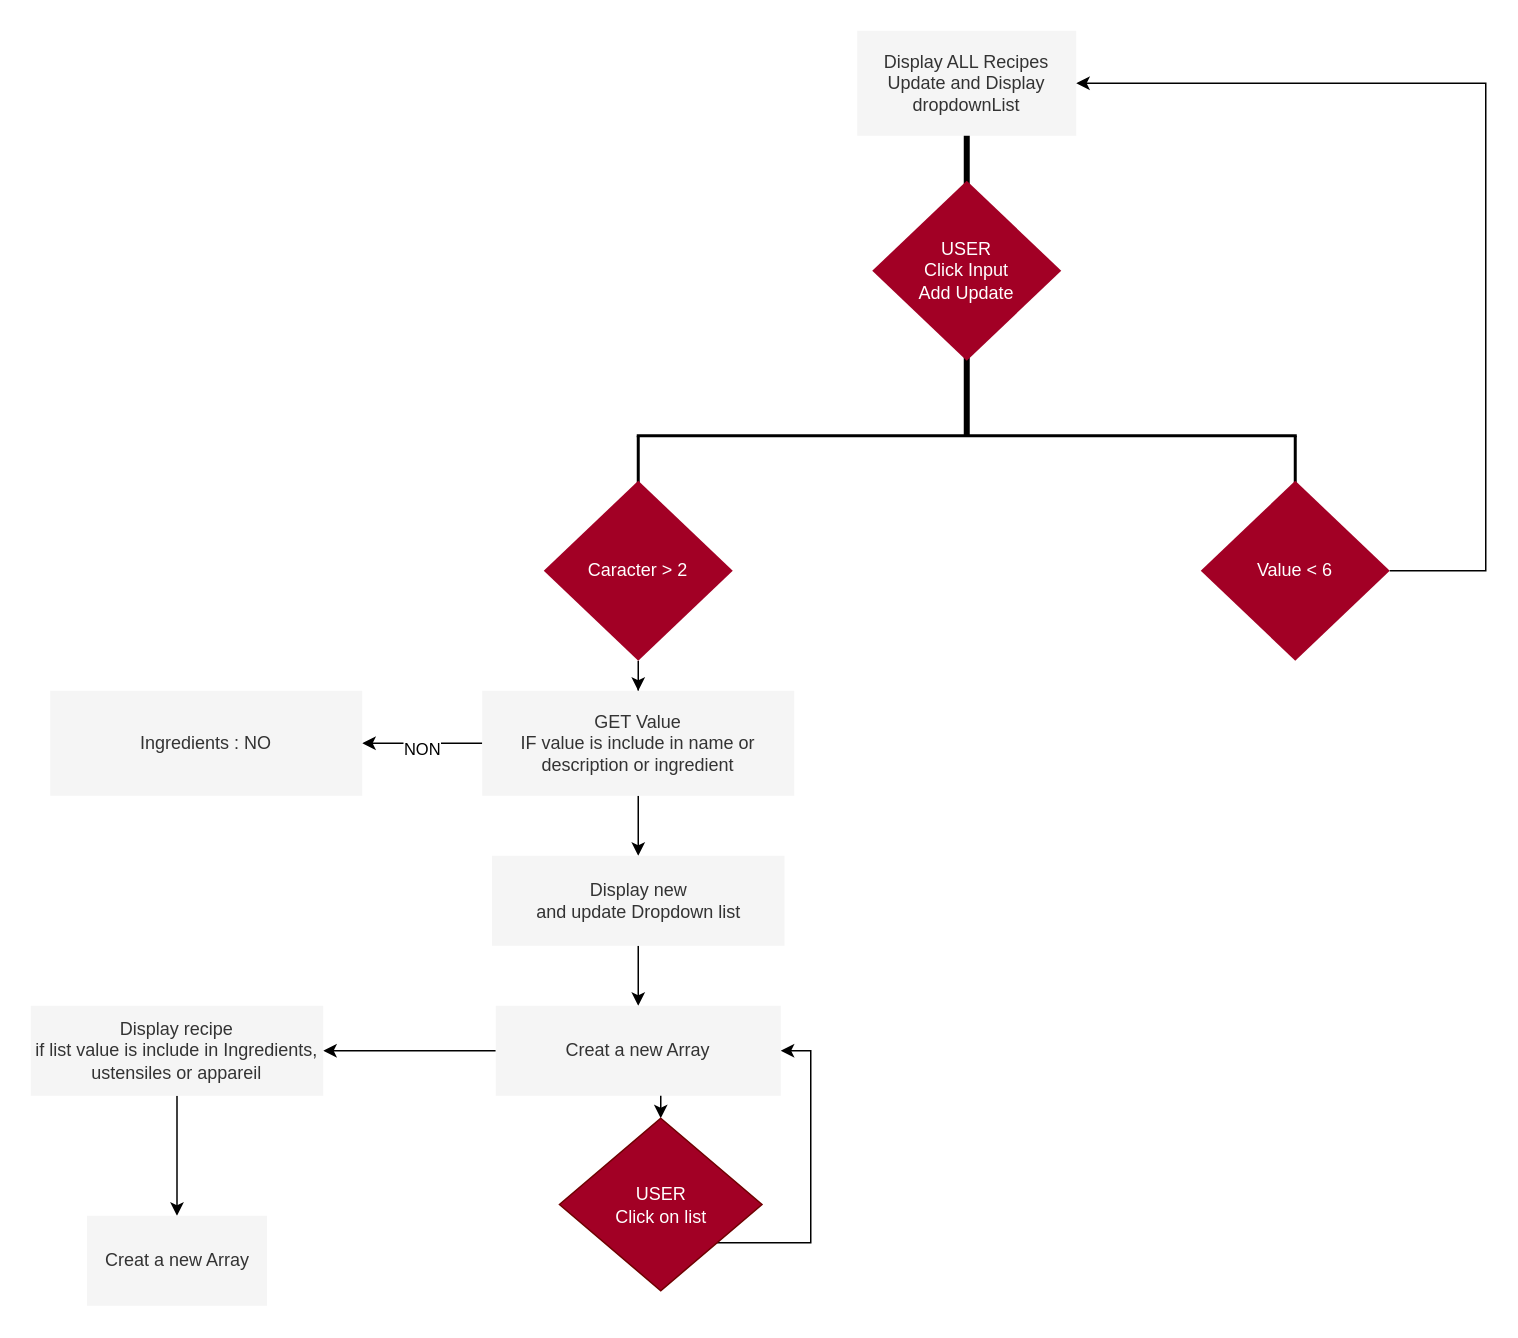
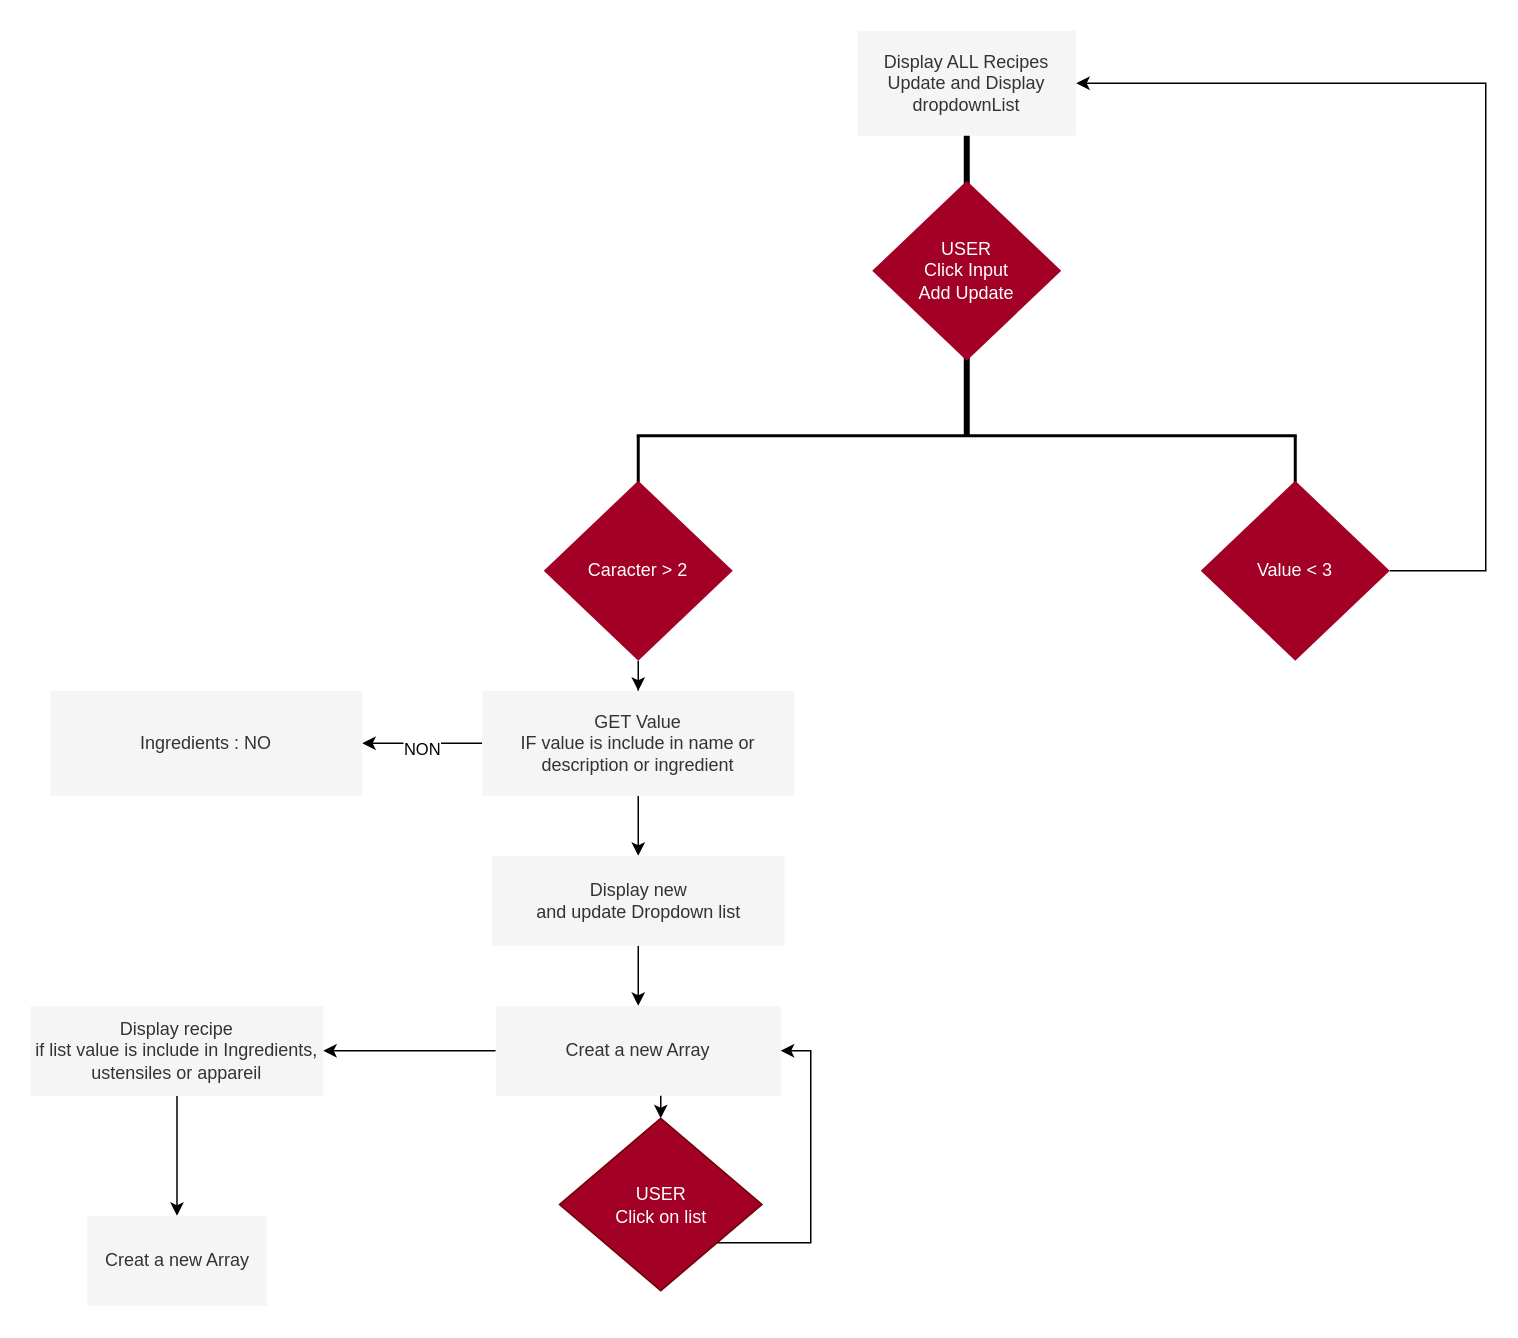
node "Value < 6": label "Value < 6" -> "Value < 3"
